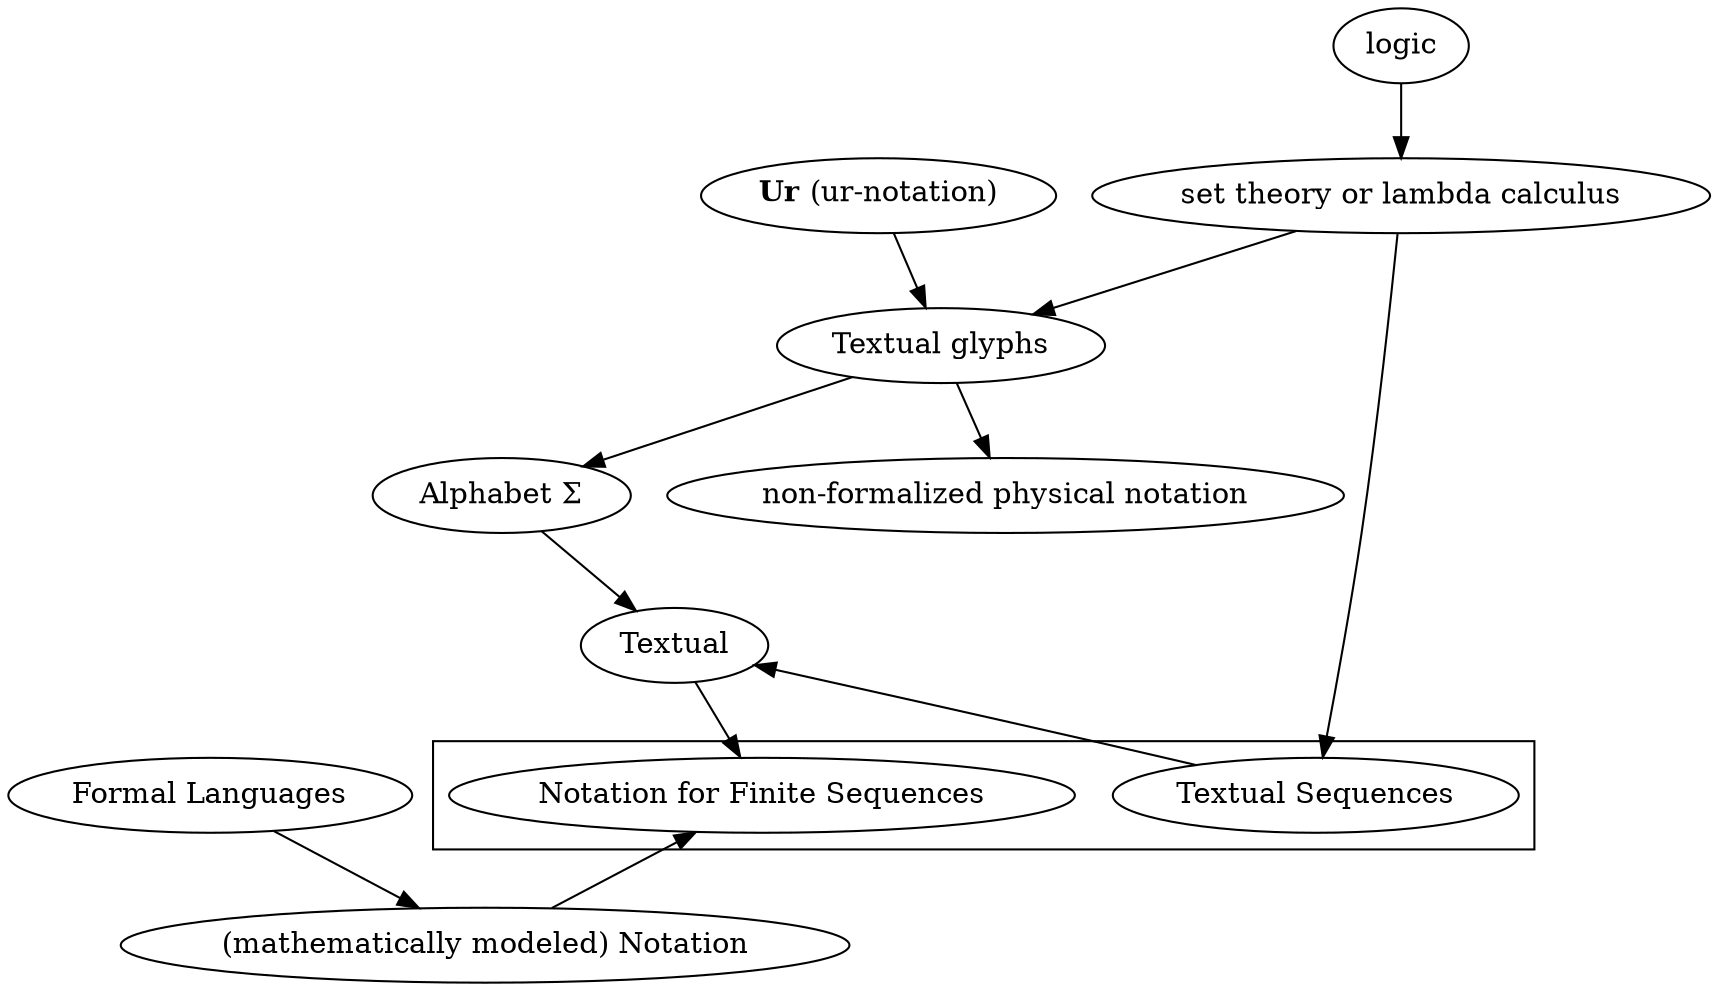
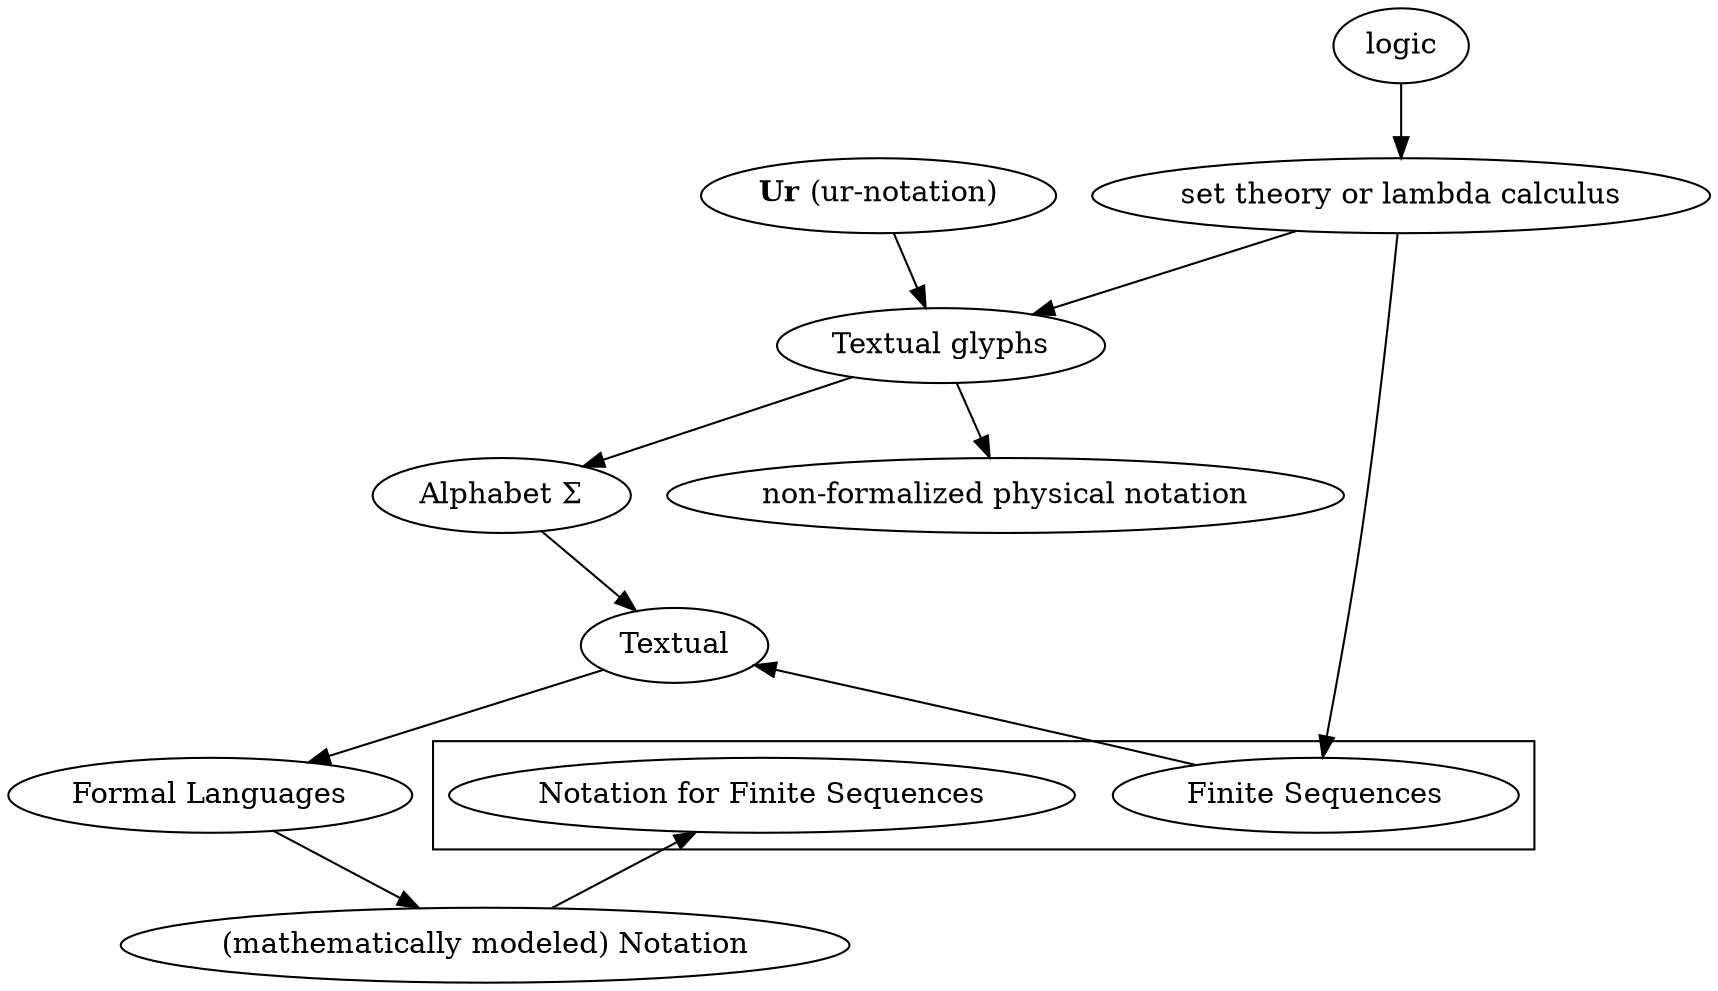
edge "Textual" -> "Notation for Finite Sequences": now "Textual" -> "Formal Languages"
node "Textual Sequences": label "Textual Sequences" -> "Finite Sequences"
